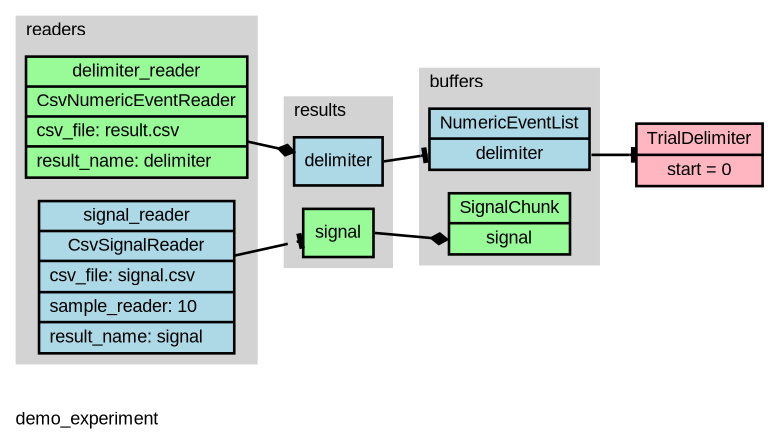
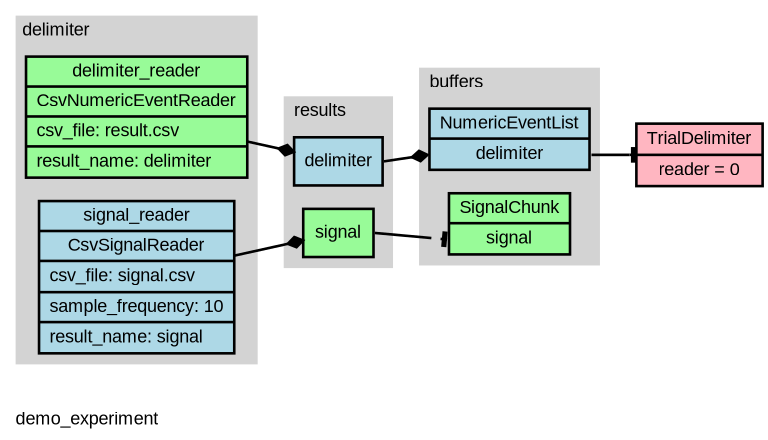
cluster "readers": label "readers" -> "delimiter"
edge "delimiter" -> "NumericEventList": arrowhead tee -> diamond
node "TrialDelimiter": text "start = 0" -> "reader = 0"
edge "signal" -> "SignalChunk": arrowhead diamond -> tee
edge "signal_reader" -> "signal": arrowhead tee -> diamond
node "signal_reader": text "sample_reader: 10" -> "sample_frequency: 10"
